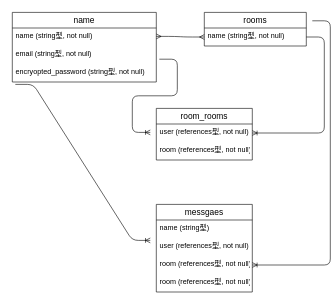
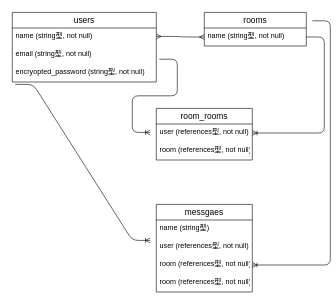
node "name": label "name" -> "users"
